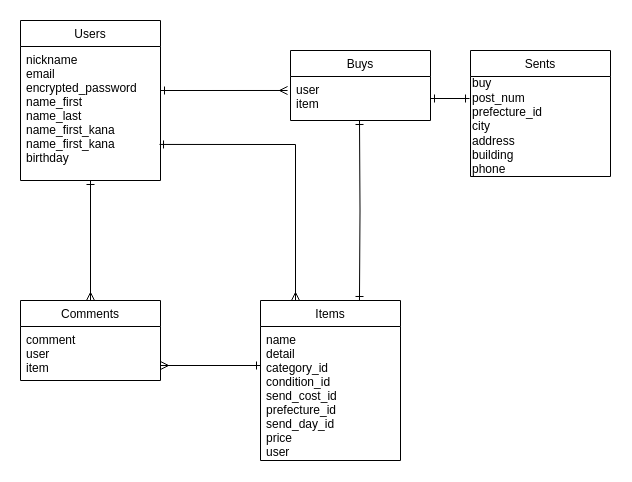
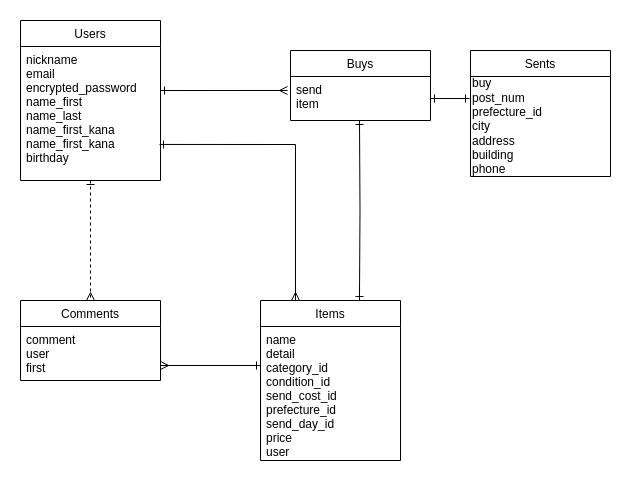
node "user item": label "user item" -> "send item"
edge "Users" -- "Comments": style solid -> dashed
node "comment user item": label "comment user item" -> "comment user first"
